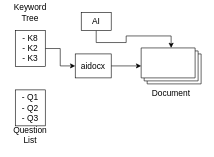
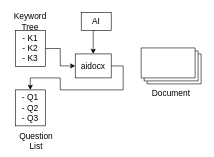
node "Keyword Tree": moved (30, 12) -> (30, 21)
edge "AI" -> "Document": now "AI" -> "aidocx"
node "- K8 - K2 - K3": label "- K8 - K2 - K3" -> "- K1 - K2 - K3"
edge "aidocx" -> "Document": now "aidocx" -> "- Q1 - Q2 - Q3"
node "Question List": moved (30, 135) -> (36, 141)
